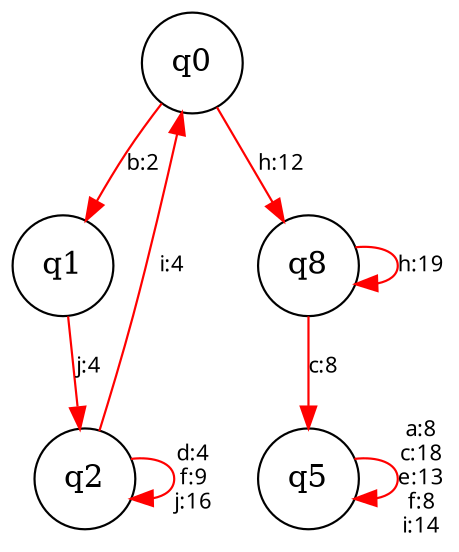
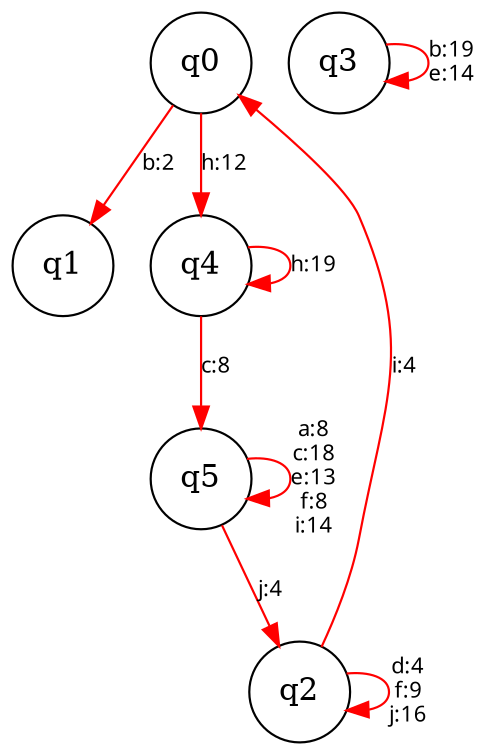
node "q3": added
node "q8": label "q8" -> "q4"
edge "q1" -> "q2": now "q5" -> "q2"
